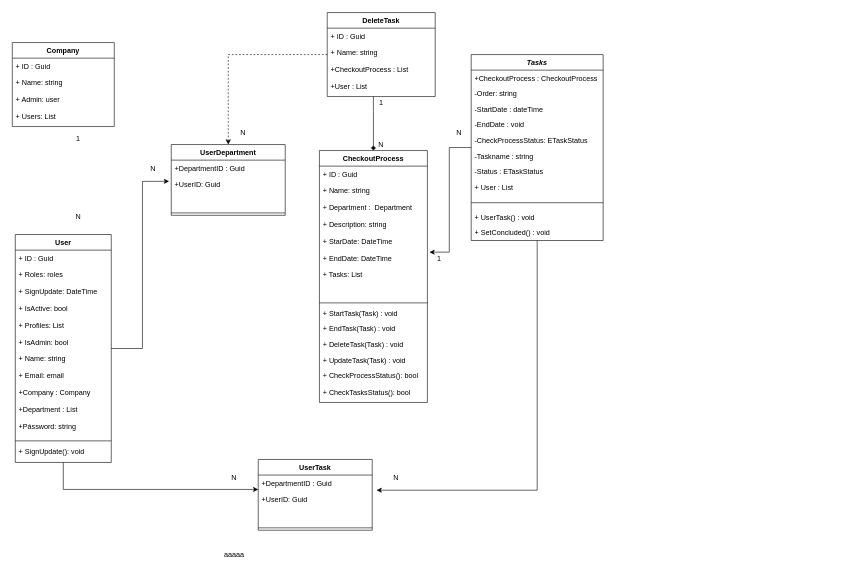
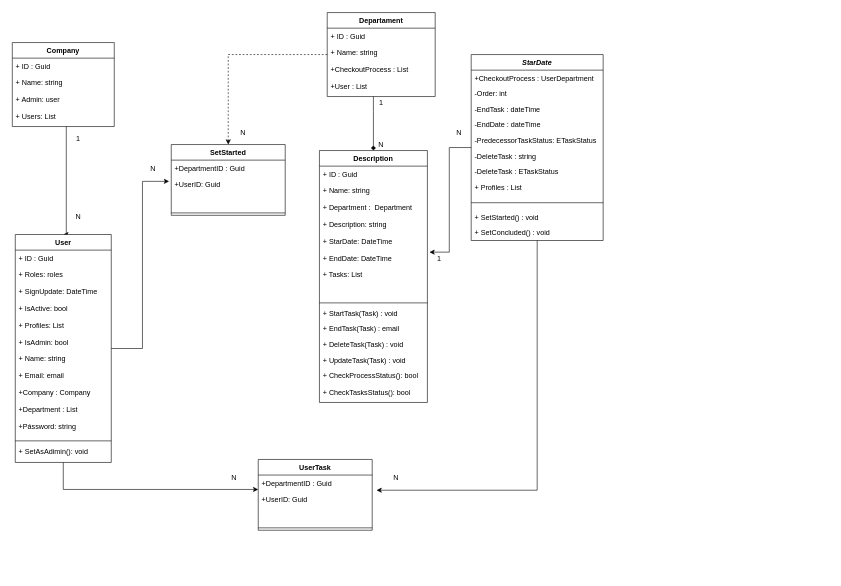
node "DeleteTask": label "DeleteTask" -> "Departament"
node "Tasks": label "Tasks" -> "StarDate"
node "+CheckoutProcess : CheckoutProcess": label "+CheckoutProcess : CheckoutProcess" -> "+CheckoutProcess : UserDepartment"
node "-Order: string": label "-Order: string" -> "-Order: int"
node "-StartDate : dateTime": label "-StartDate : dateTime" -> "-EndTask : dateTime"
node "-EndDate : void": label "-EndDate : void" -> "-EndDate : dateTime"
node "-CheckProcessStatus: ETaskStatus": label "-CheckProcessStatus: ETaskStatus" -> "-PredecessorTaskStatus: ETaskStatus"
node "UserDepartment": label "UserDepartment" -> "SetStarted"
node "-Taskname : string": label "-Taskname : string" -> "-DeleteTask : string"
node "CheckoutProcess": label "CheckoutProcess" -> "Description"
node "-Status : ETaskStatus": label "-Status : ETaskStatus" -> "-DeleteTask : ETaskStatus"
edge "Company" -> "User": added
node "+ User : List": label "+ User : List" -> "+ Profiles : List"
node "+ UserTask() : void": label "+ UserTask() : void" -> "+ SetStarted() : void"
node "+ EndTask(Task) : void": label "+ EndTask(Task) : void" -> "+ EndTask(Task) : email"
node "+ SignUpdate(): void": label "+ SignUpdate(): void" -> "+ SetAsAdimin(): void"
node "aaaaa": removed
